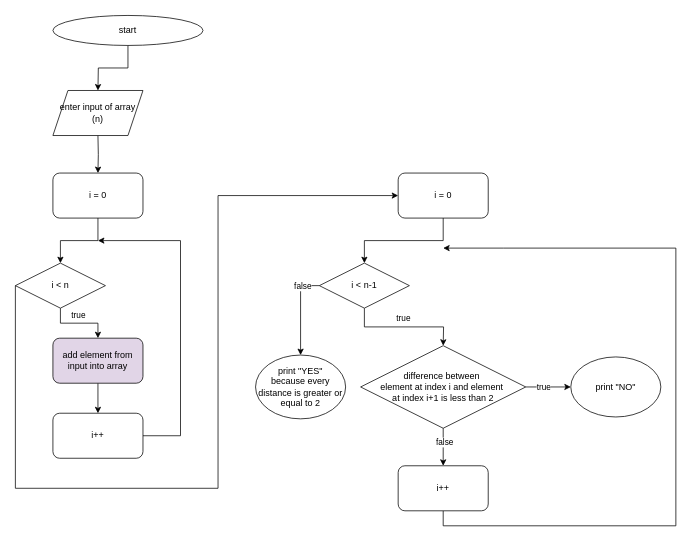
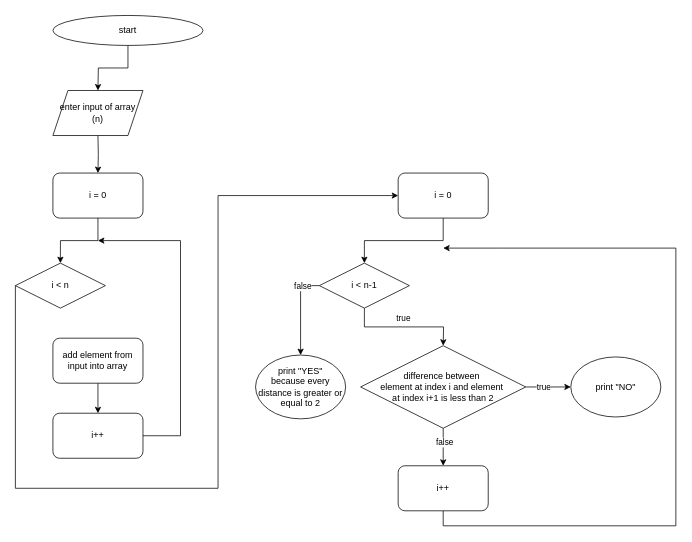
edge "i < n" -> "add element from input into array": removed, label "true"
node "add element from input into array": fillcolor #e1d5e7 -> #ffffff
